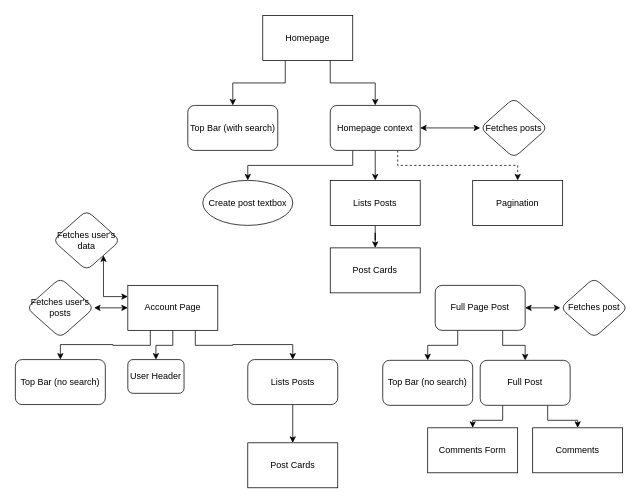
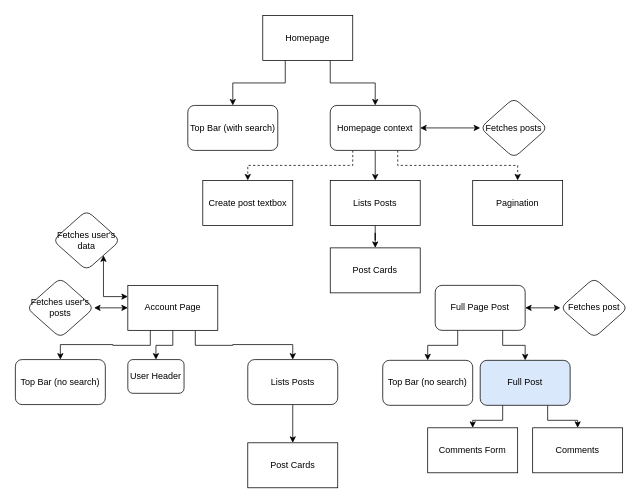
edge "Homepage context" -> "Create post textbox": style solid -> dashed
node "Create post textbox": shape ellipse -> rectangle
node "Full Post": fillcolor #ffffff -> #dae8fc
